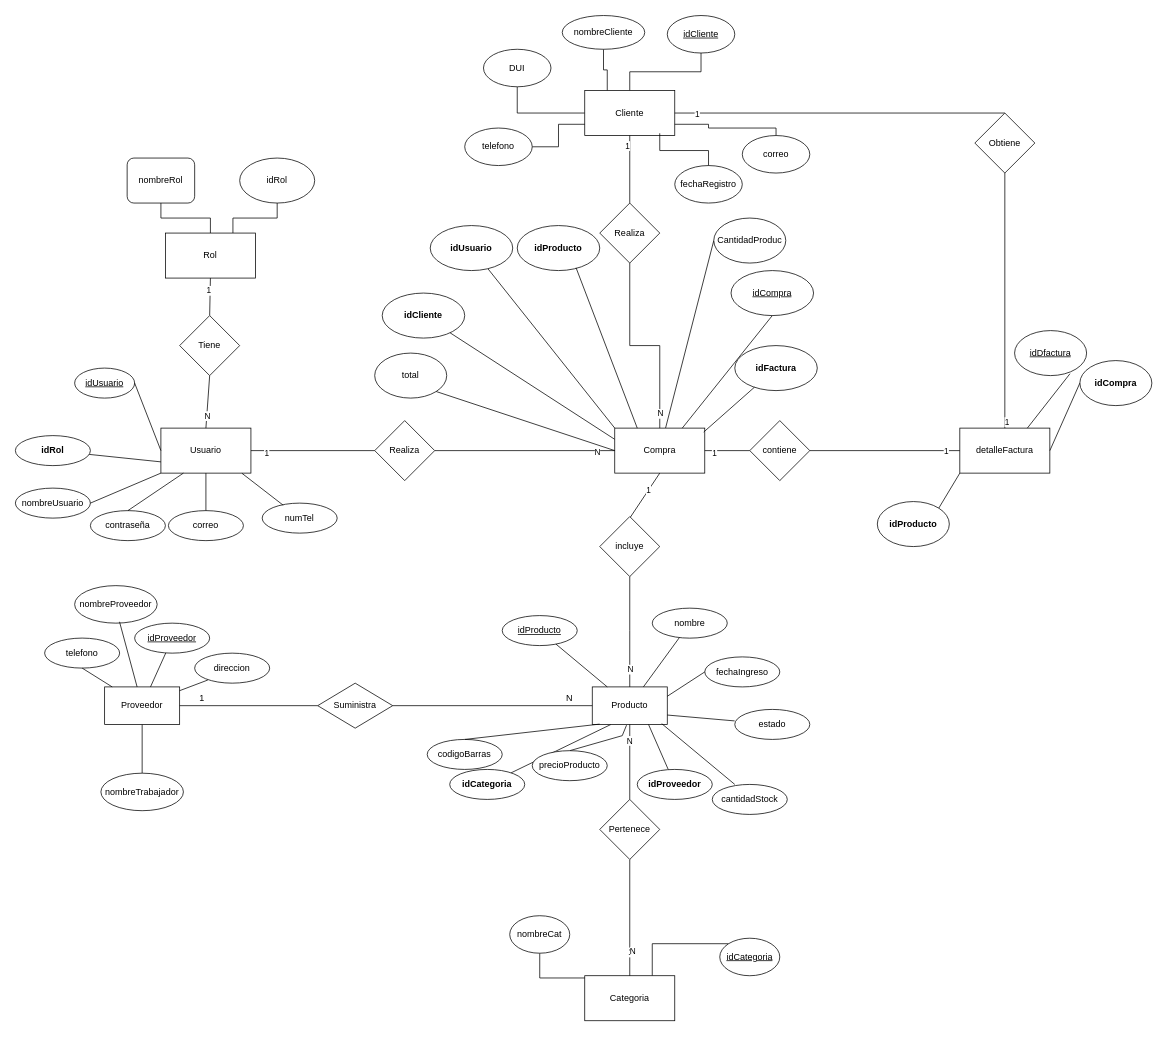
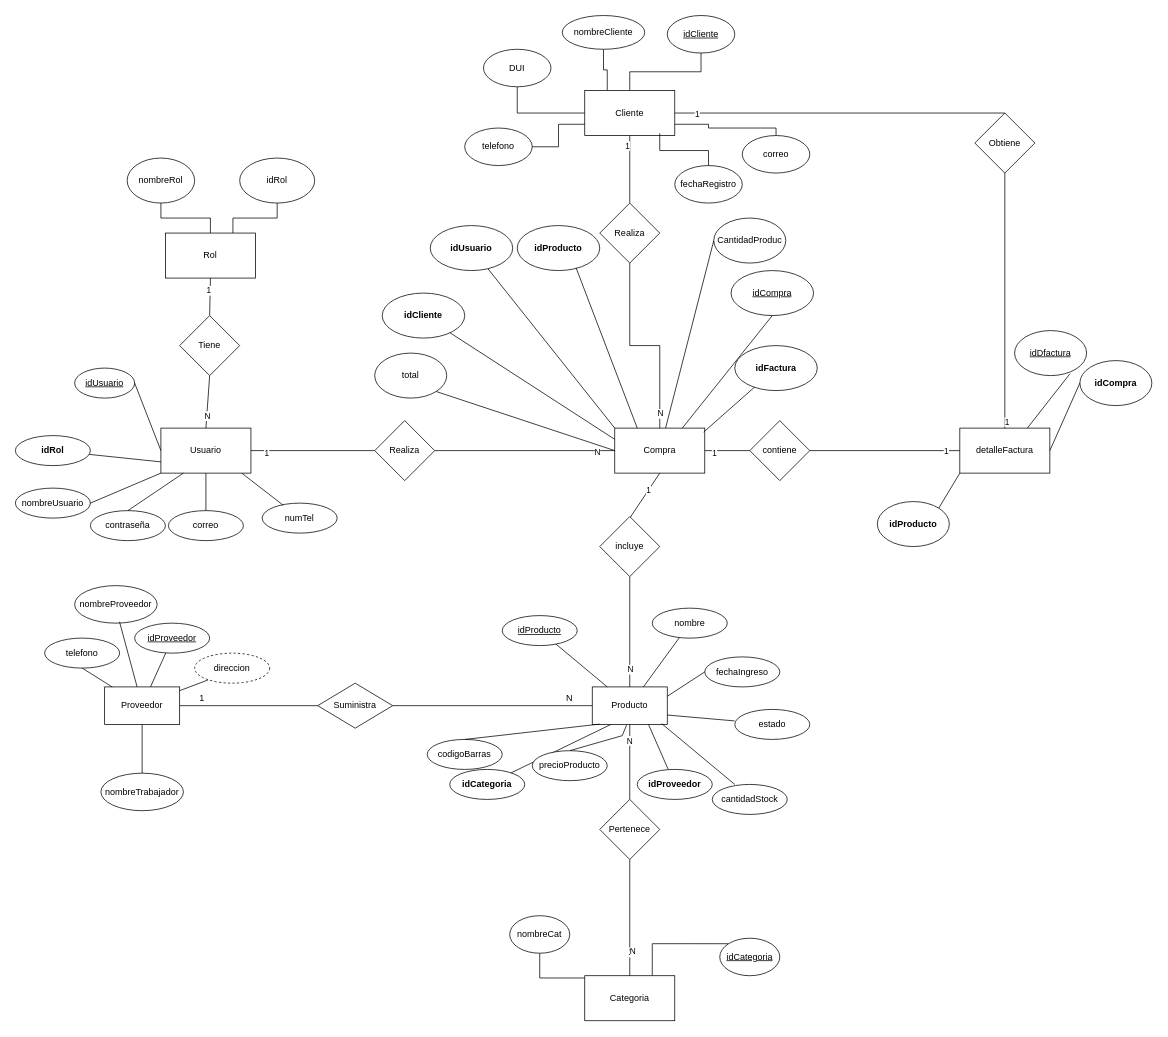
node "nombreRol": shape rounded rectangle -> ellipse
node "direccion": style solid -> dashed
